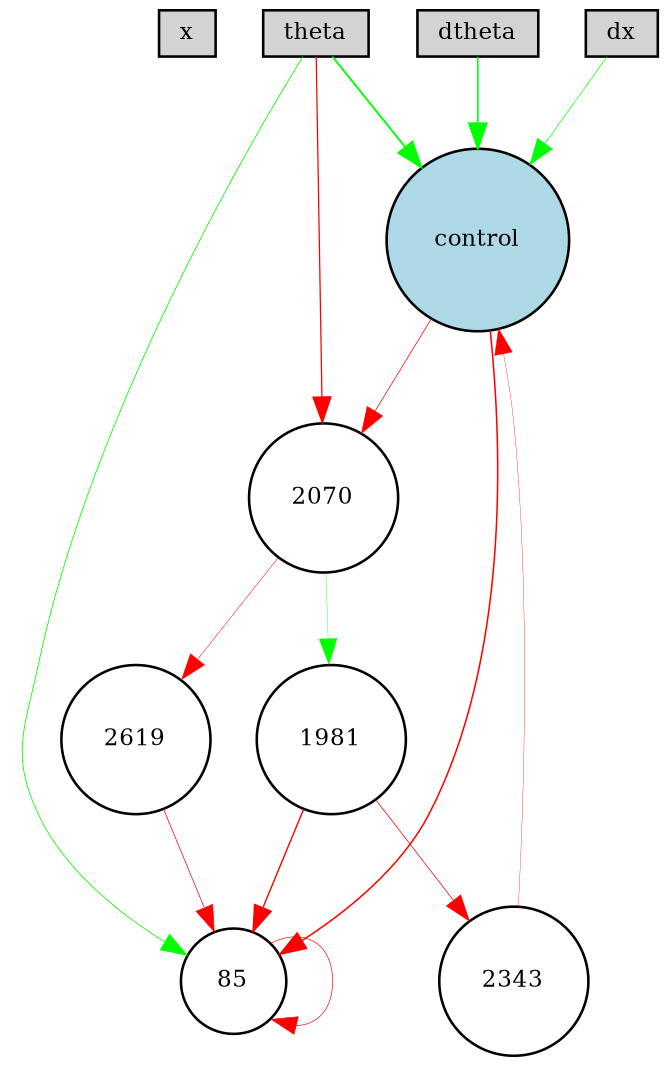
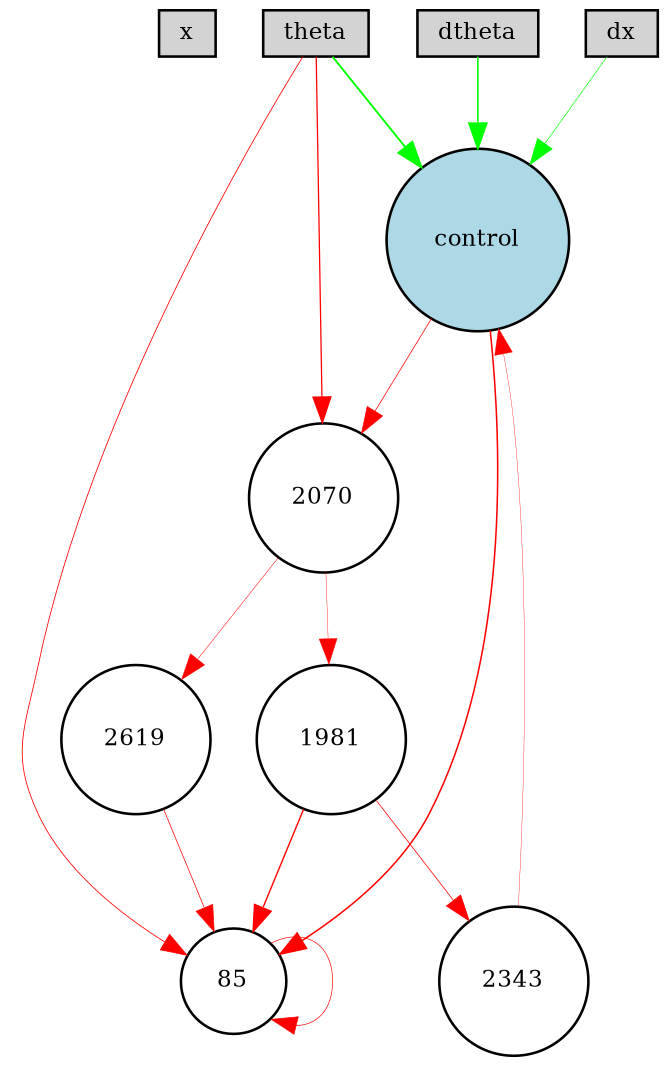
edge "theta" -> "85": color green -> red
edge "2070" -> "1981": color green -> red
